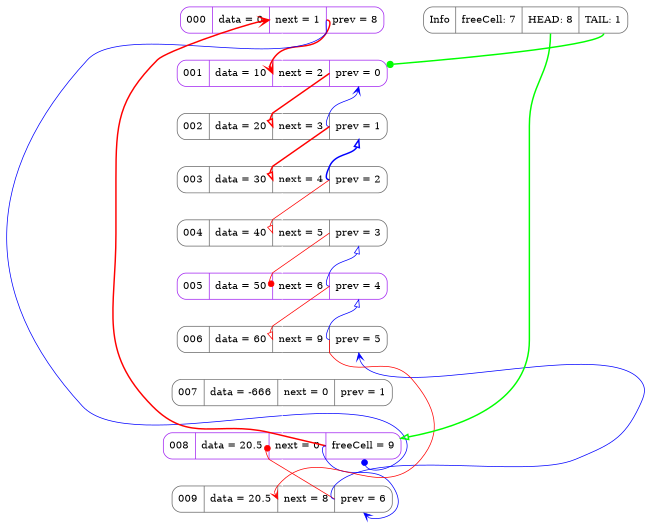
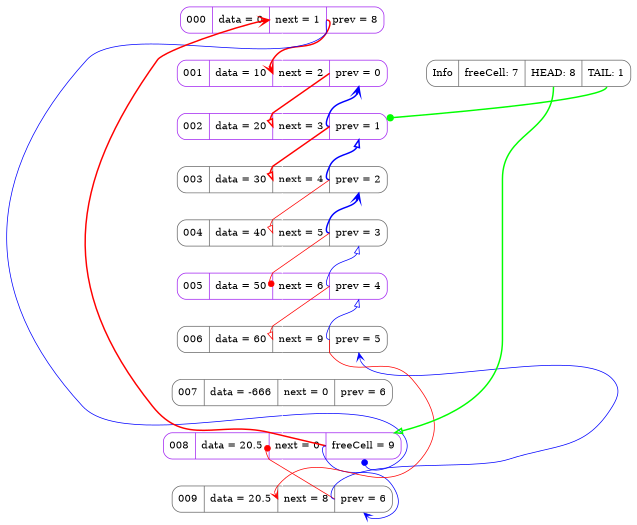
edge "Info" -> "001": now "Info" -> "002"
edge "002" -> "001": style solid -> bold
node "002": color gray40 -> purple
edge "004" -> "003": added
node "007": text "prev = 1" -> "prev = 6"
